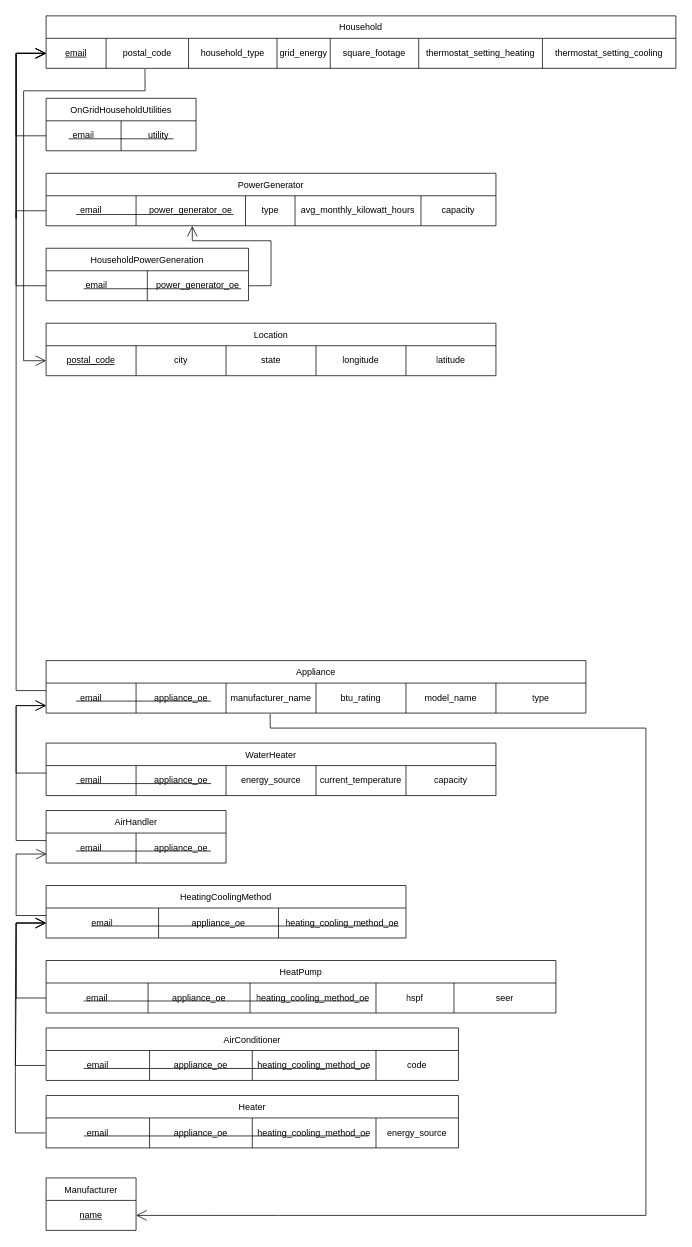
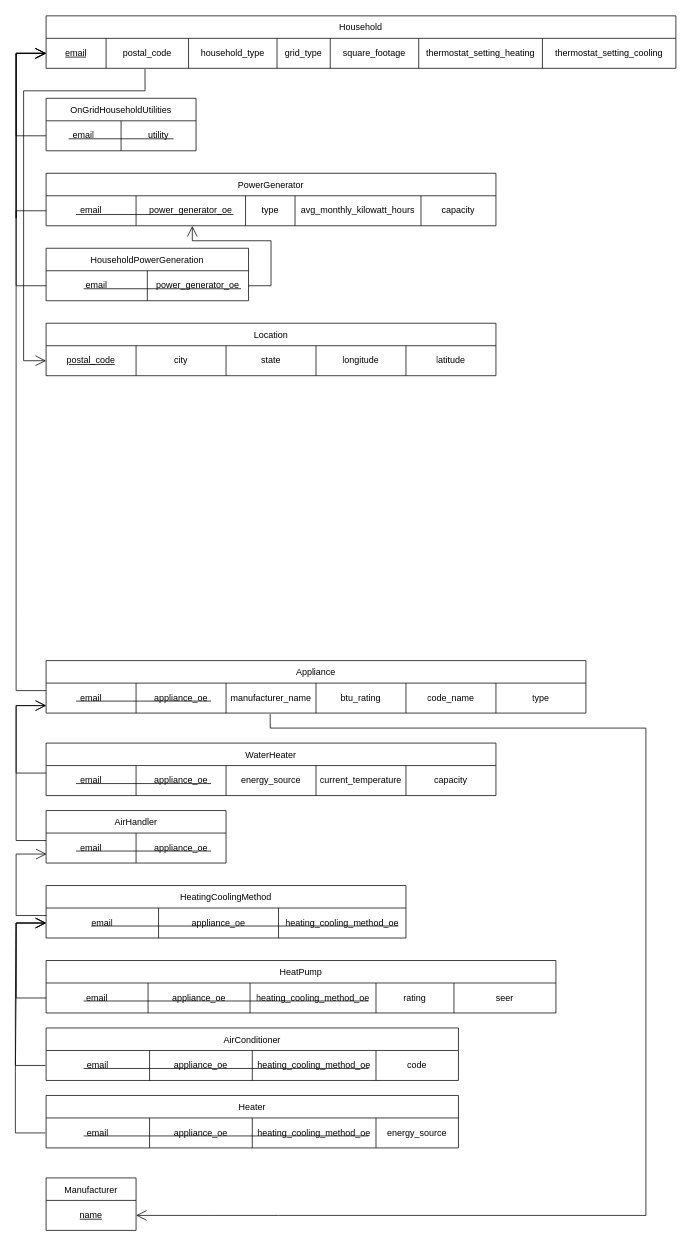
node "grid_energy": label "grid_energy" -> "grid_type"
node "model_name": label "model_name" -> "code_name"
node "hspf": label "hspf" -> "rating"
